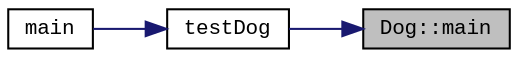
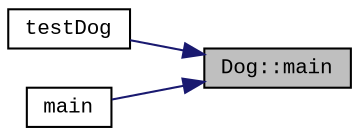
edge "main" -> "testDog": now "main" -> "Dog::main"
